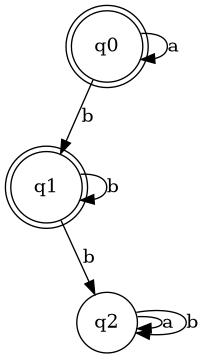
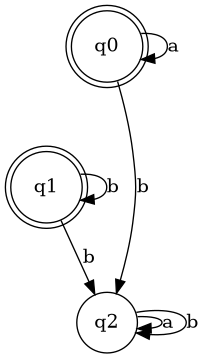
edge "q0" -> "q1": now "q0" -> "q2"
